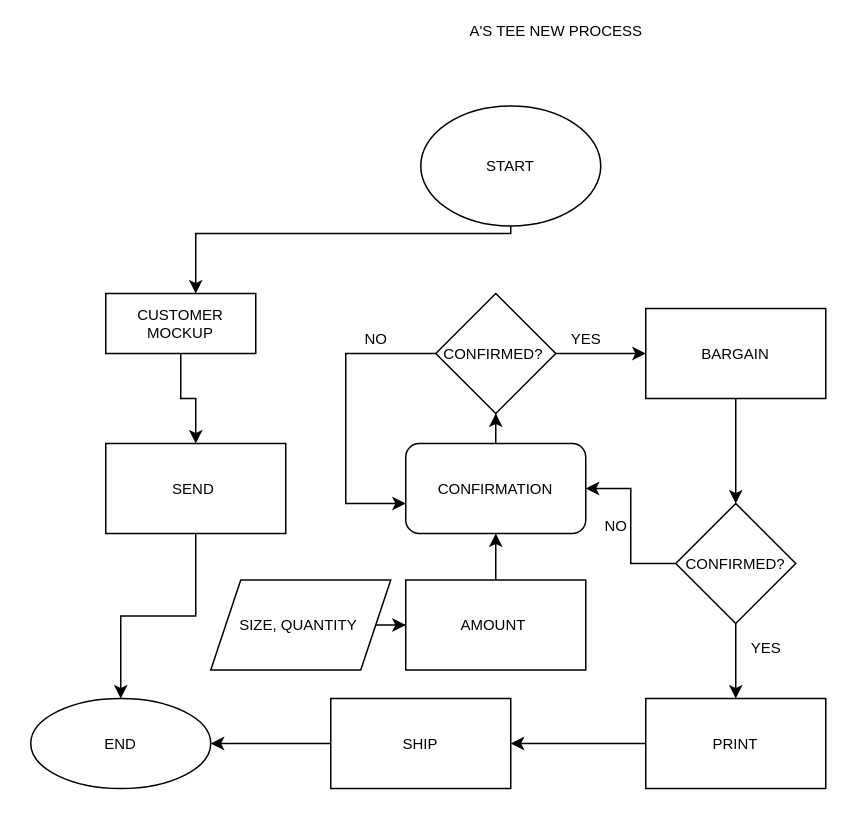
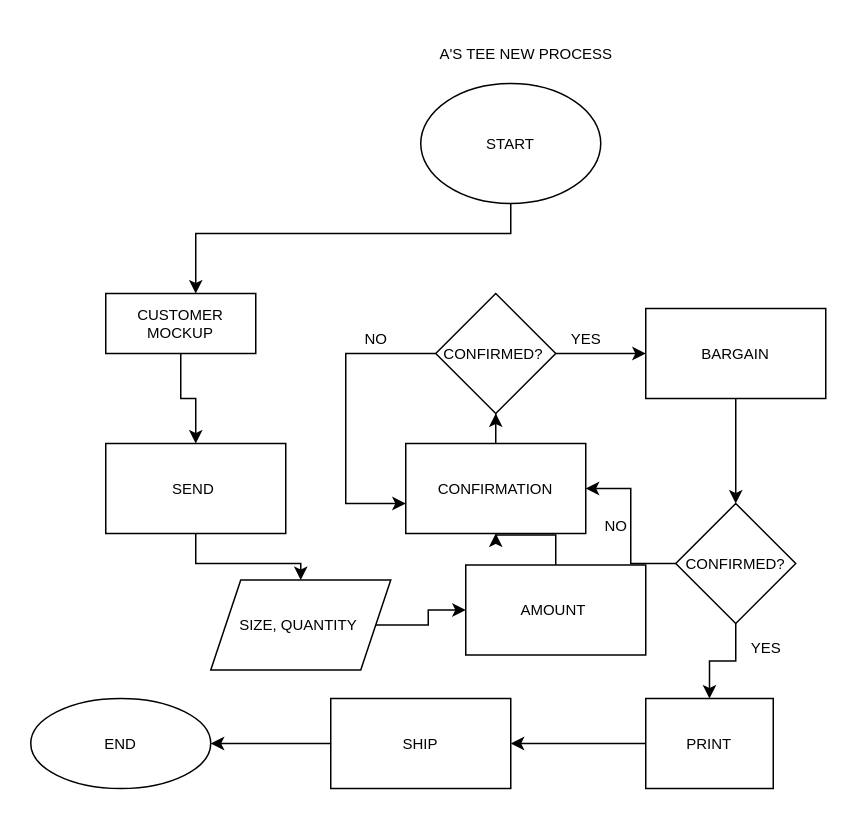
node "A'S TEE NEW PROCESS": moved (556, 31) -> (526, 53)
node "START": moved (511, 166) -> (511, 143)
node "CONFIRMATION": shape rounded rectangle -> rectangle
edge "SEND" -> "END": now "SEND" -> "SIZE, QUANTITY"
node "AMOUNT": moved (496, 625) -> (556, 610)
node "PRINT": size 180x90 -> 128x90
